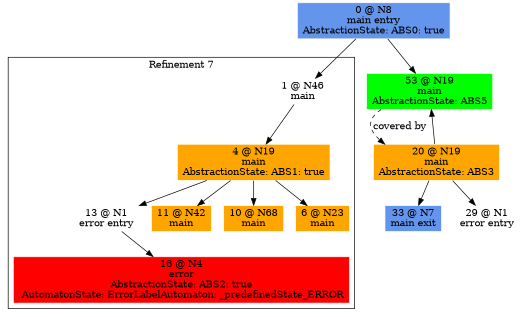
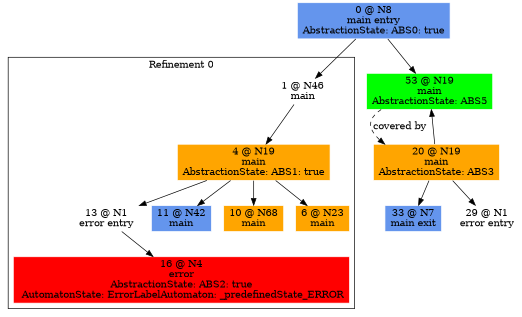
cluster "Refinement 7": label "Refinement 7" -> "Refinement 0"
node "11 @ N42 main": fillcolor orange -> cornflowerblue
